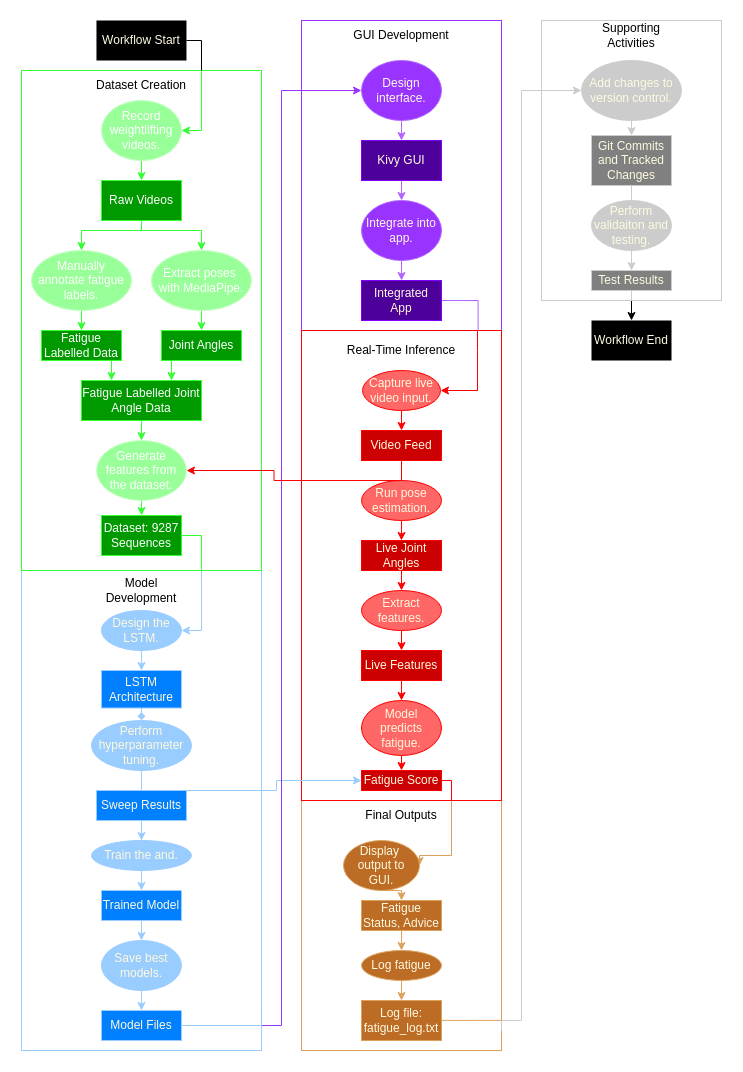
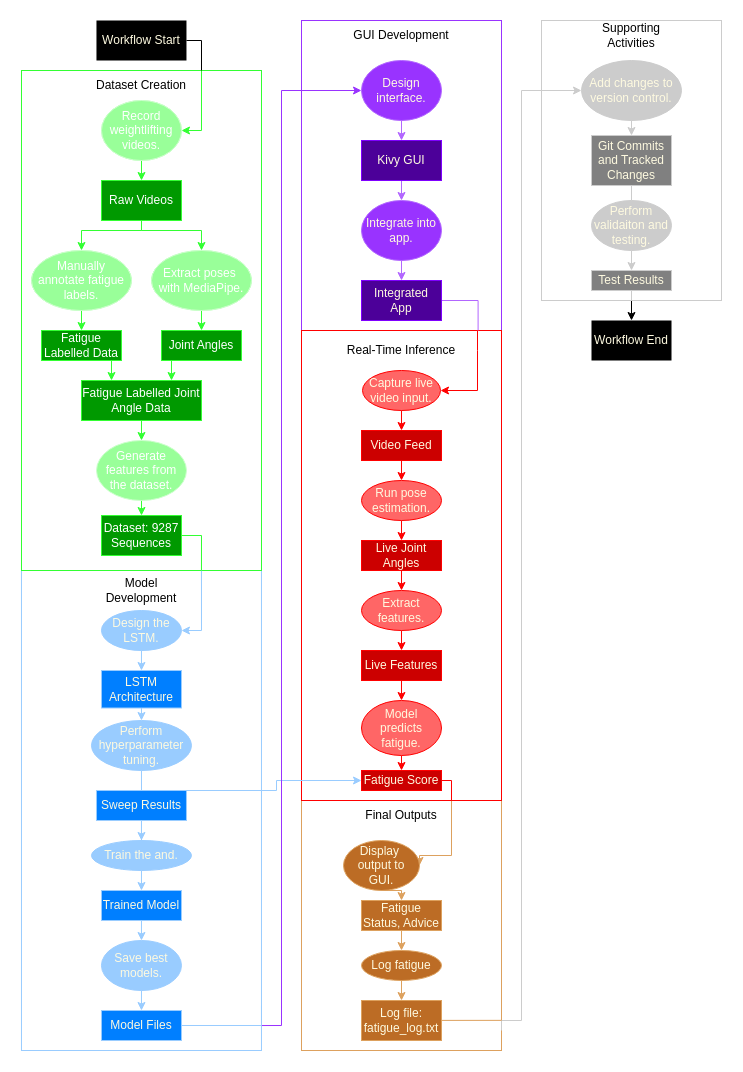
edge "Video Feed" -> "Generate features from the dataset.": now "Video Feed" -> "Run pose estimation."
edge "LSTM Architecture" -> "Perform hyperparameter tuning.": arrowhead diamond -> classic
